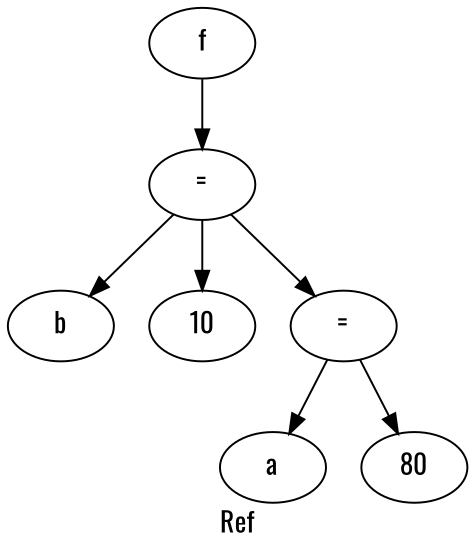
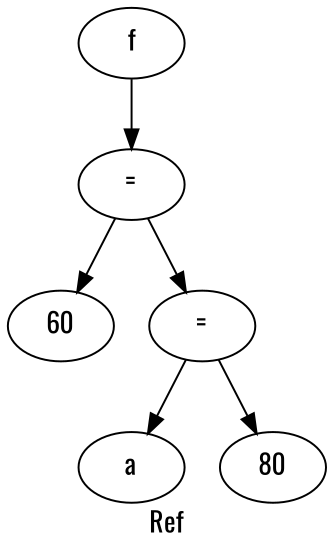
node "b": removed
node "10": label "10" -> "60"
